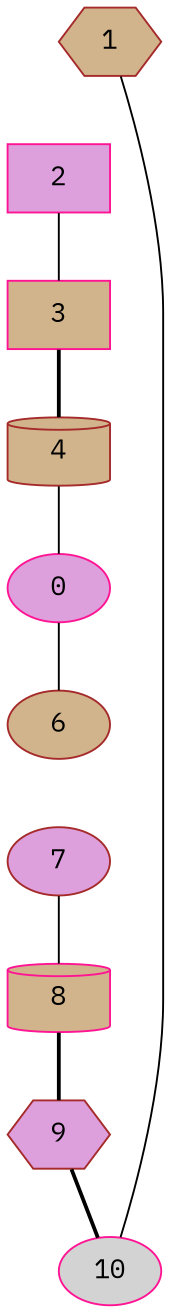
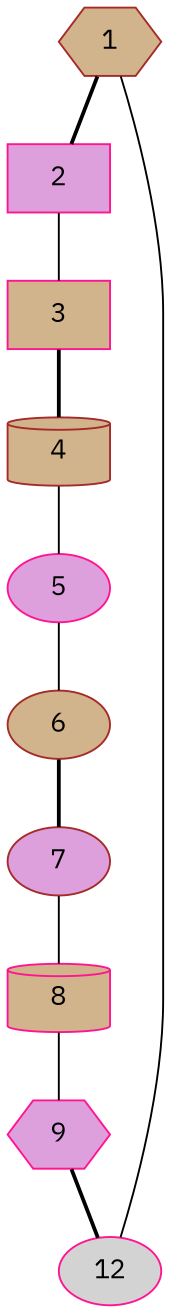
edge "1" -- "2": added
node "0": label "0" -> "5"
edge "6" -- "7": added
edge "8" -- "9": style bold -> solid
node "9": color brown -> deeppink
node "10": label "10" -> "12"
